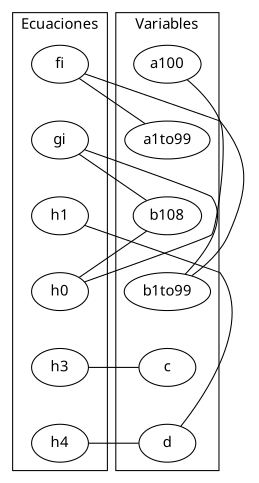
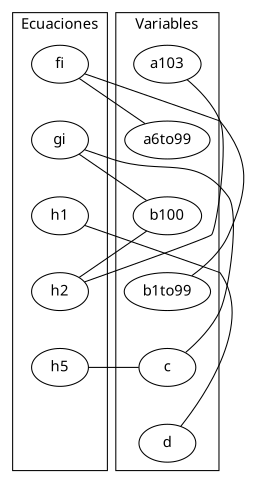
node "a100": label "a100" -> "a103"
node "a1to99": label "a1to99" -> "a6to99"
edge "gi" -- "b1to99": now "gi" -- "c"
node "b108": label "b108" -> "b100"
node "h0": label "h0" -> "h2"
node "h3": label "h3" -> "h5"
node "h4": removed
